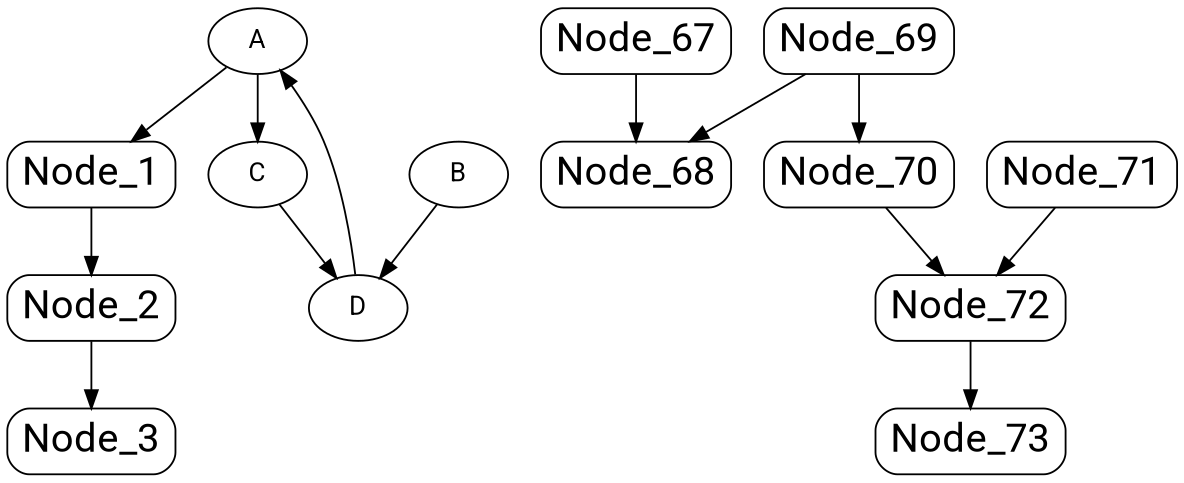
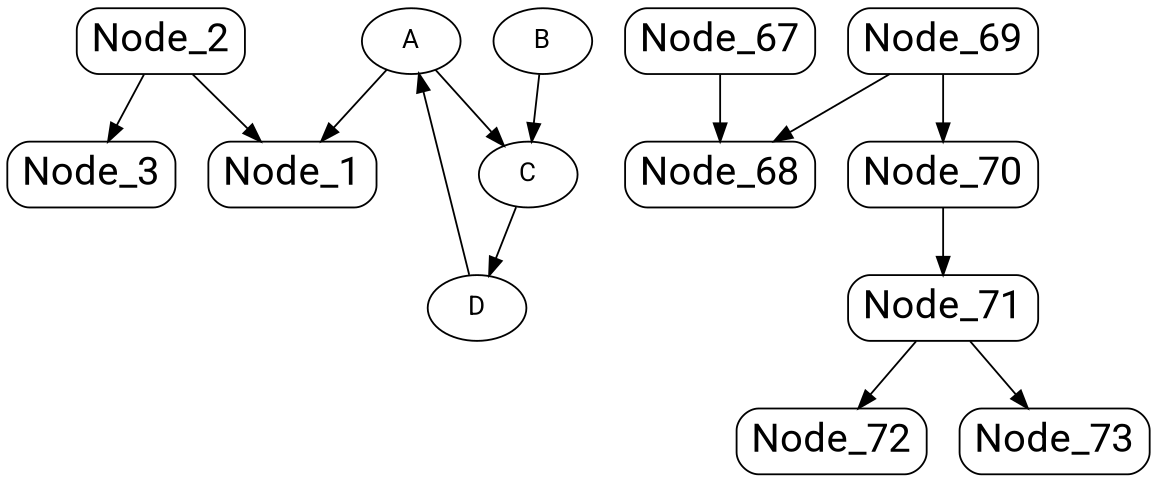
edge "Node_1" -> "Node_2": reversed
edge "B" -> "D": now "B" -> "C"
edge "Node_70" -> "Node_72": now "Node_70" -> "Node_71"
edge "Node_72" -> "Node_73": now "Node_71" -> "Node_73"
